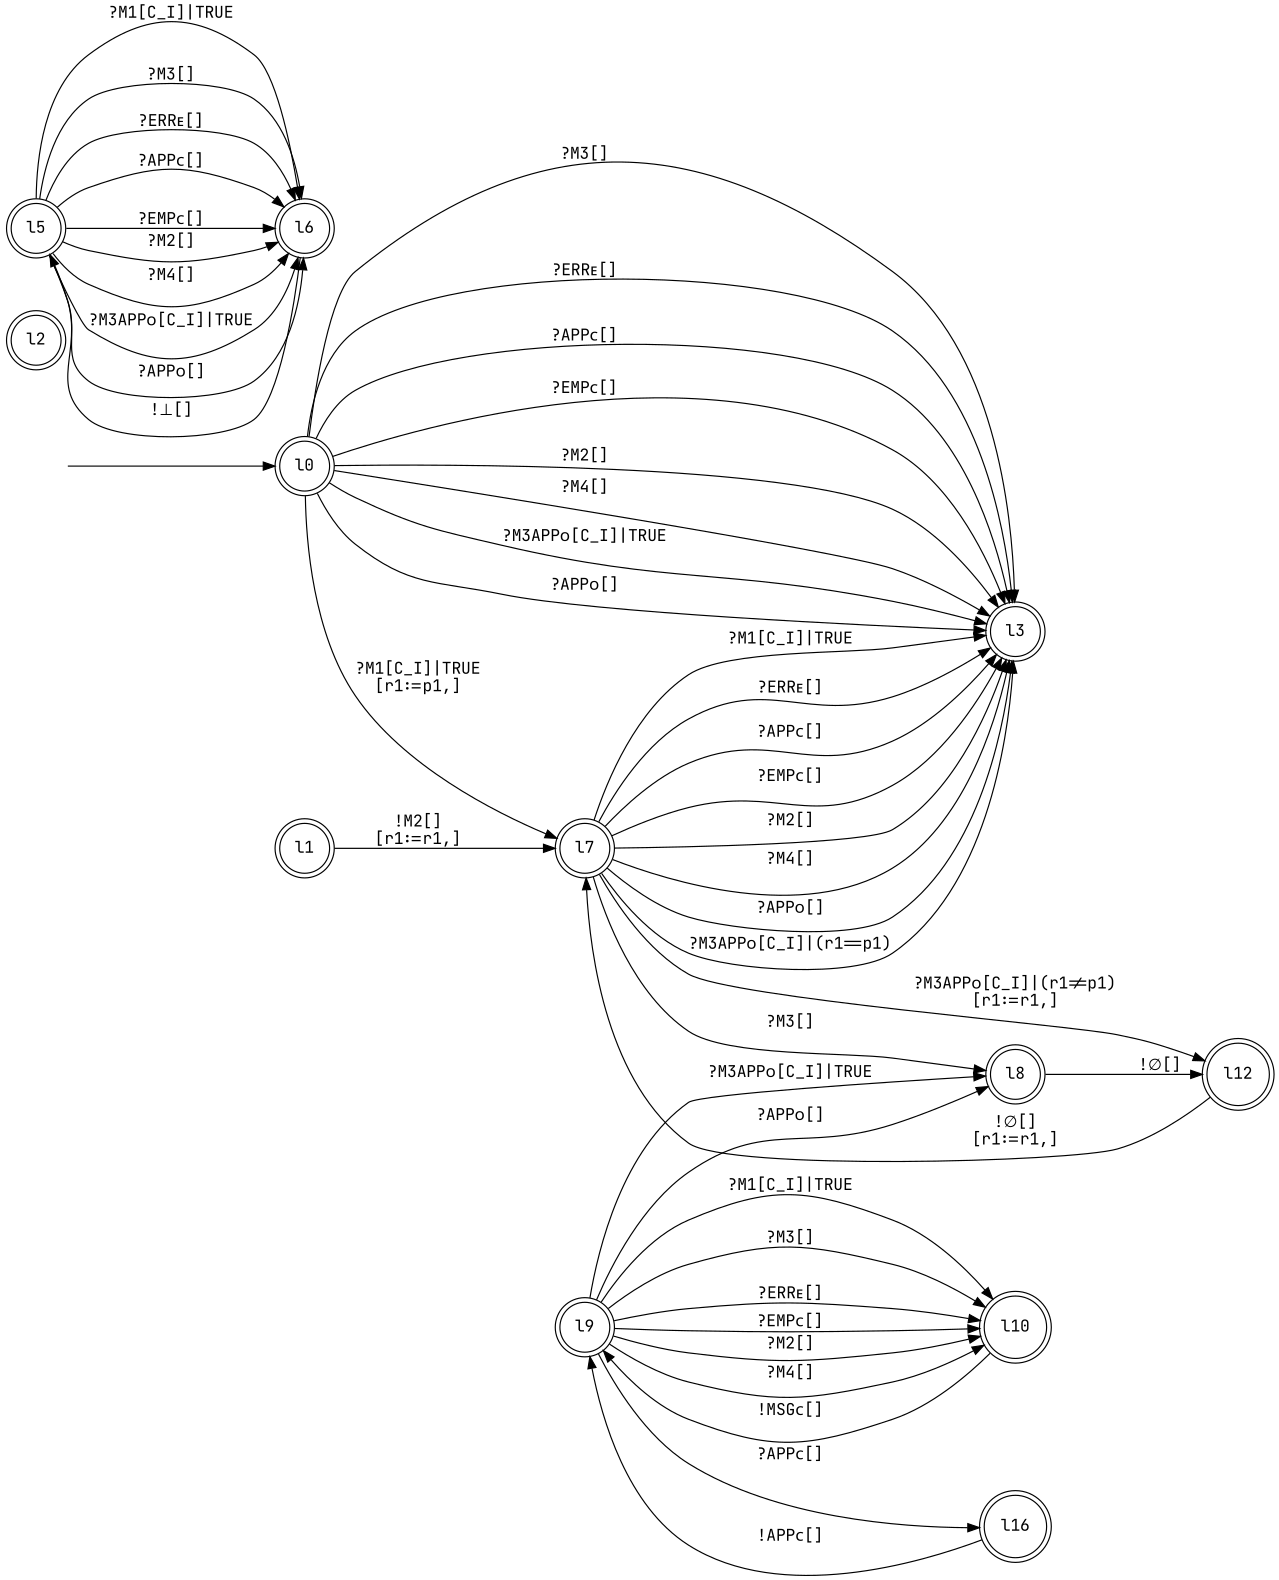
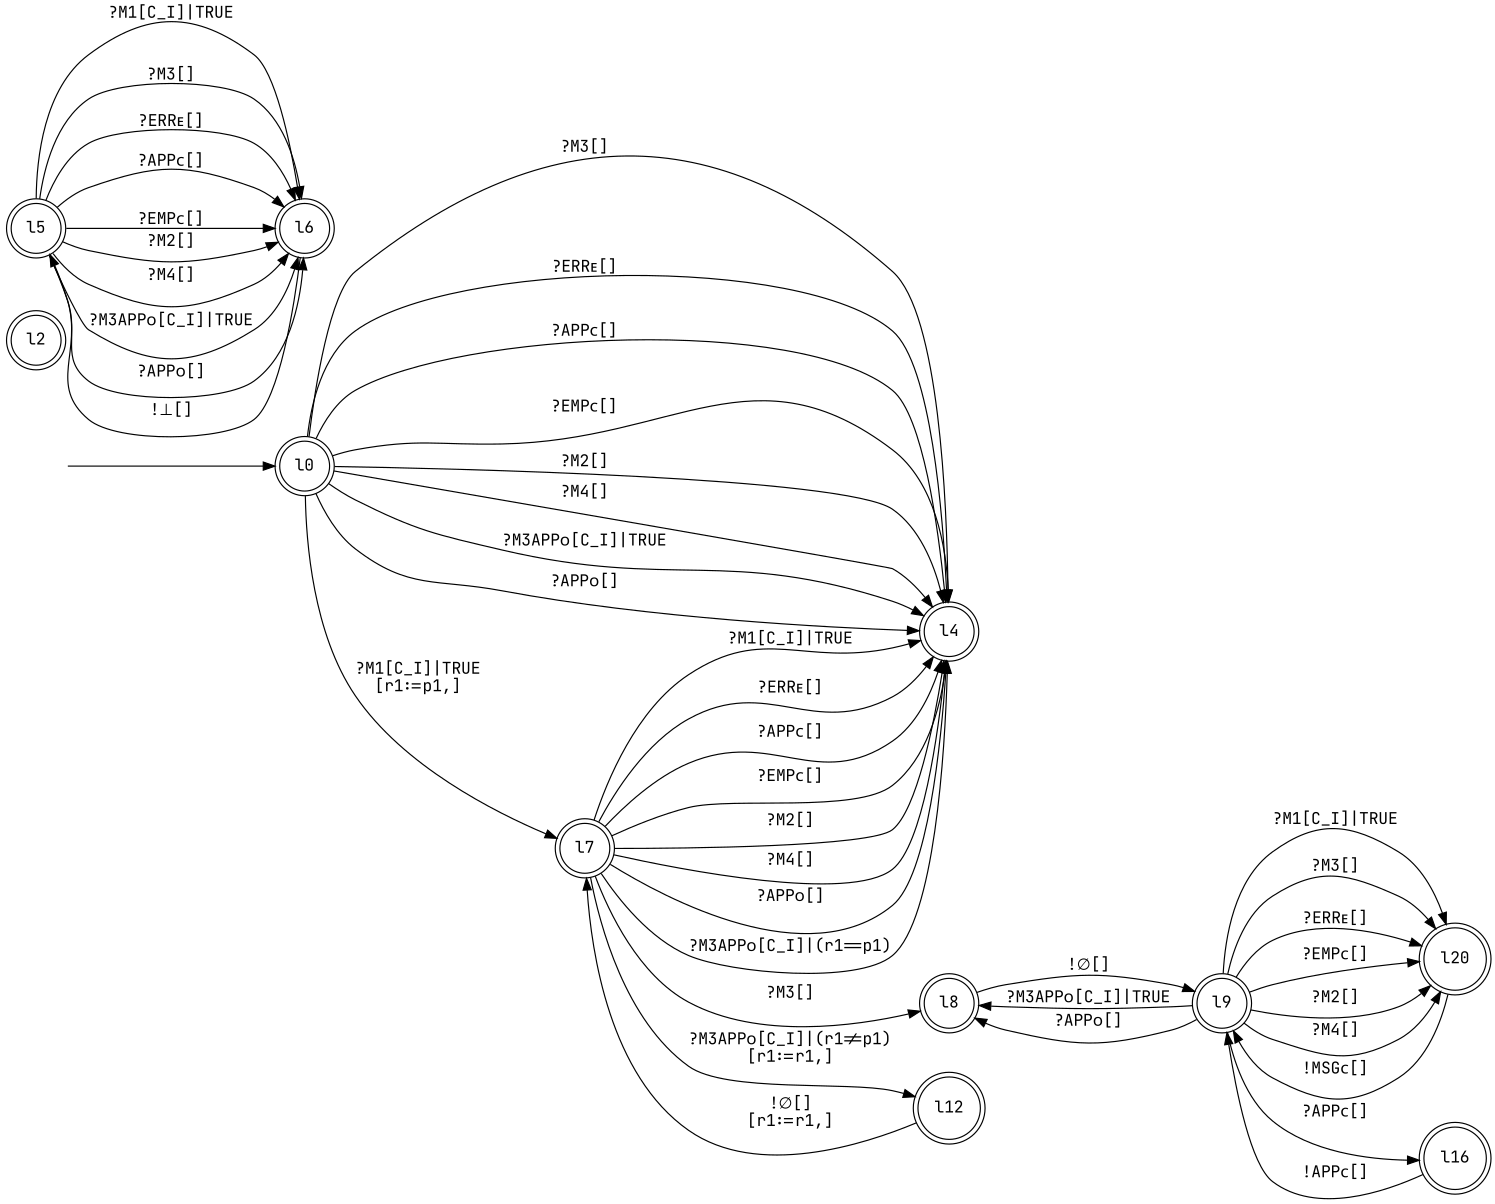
node "l3": label "l3" -> "l4"
node "l1": removed
edge "l8" -> "l12": now "l8" -> "l9"
node "l10": label "l10" -> "l20"
